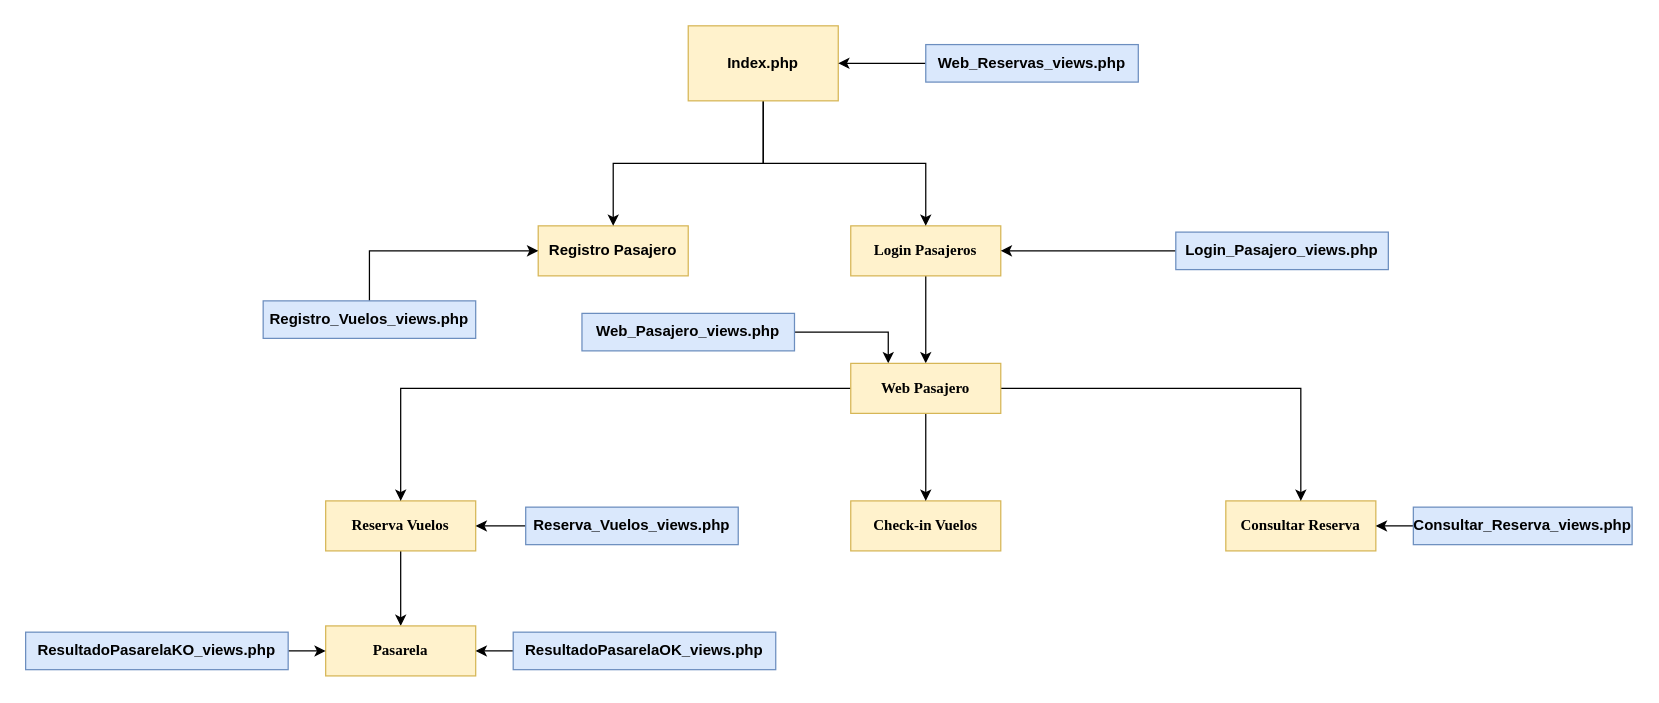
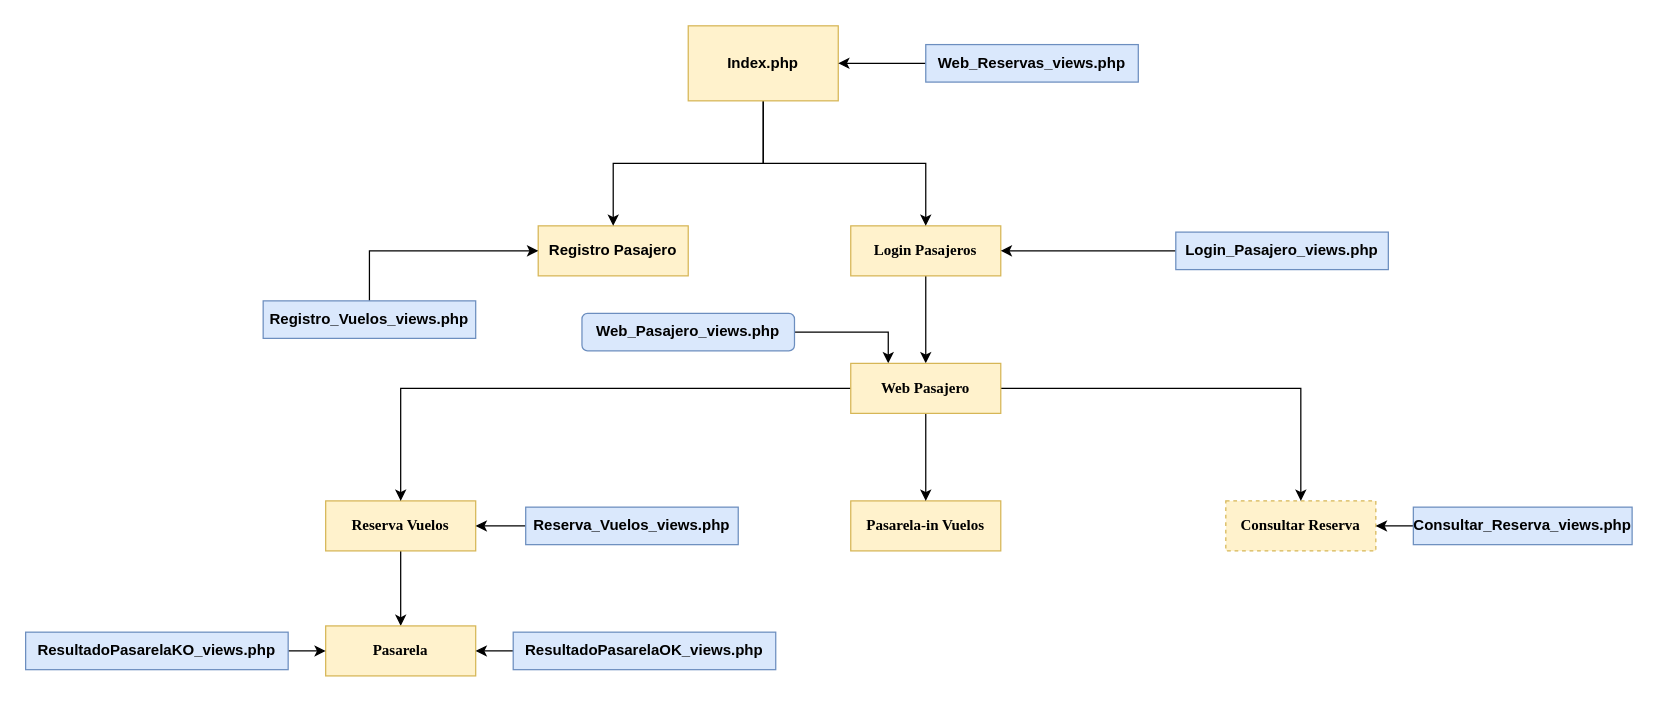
node "Web_Pasajero_views.php": shape rectangle -> rounded rectangle
node "Check-in Vuelos": label "Check-in Vuelos" -> "Pasarela-in Vuelos"
node "Consultar Reserva": style solid -> dashed
